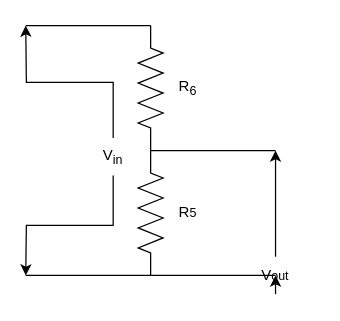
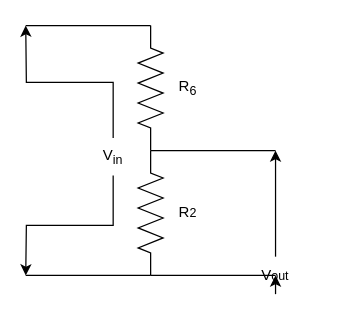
node "R5": label "R5" -> "R2"
